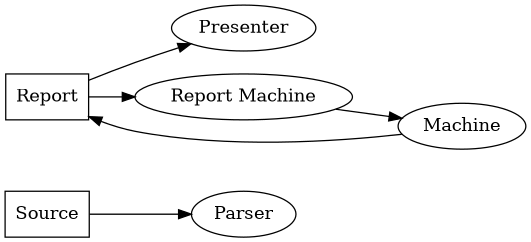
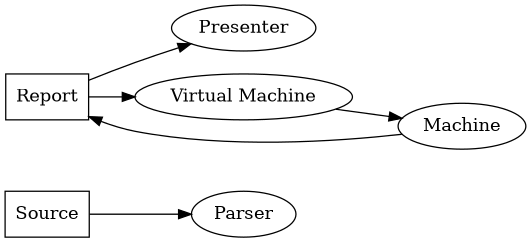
node "Report Machine": label "Report Machine" -> "Virtual Machine"
